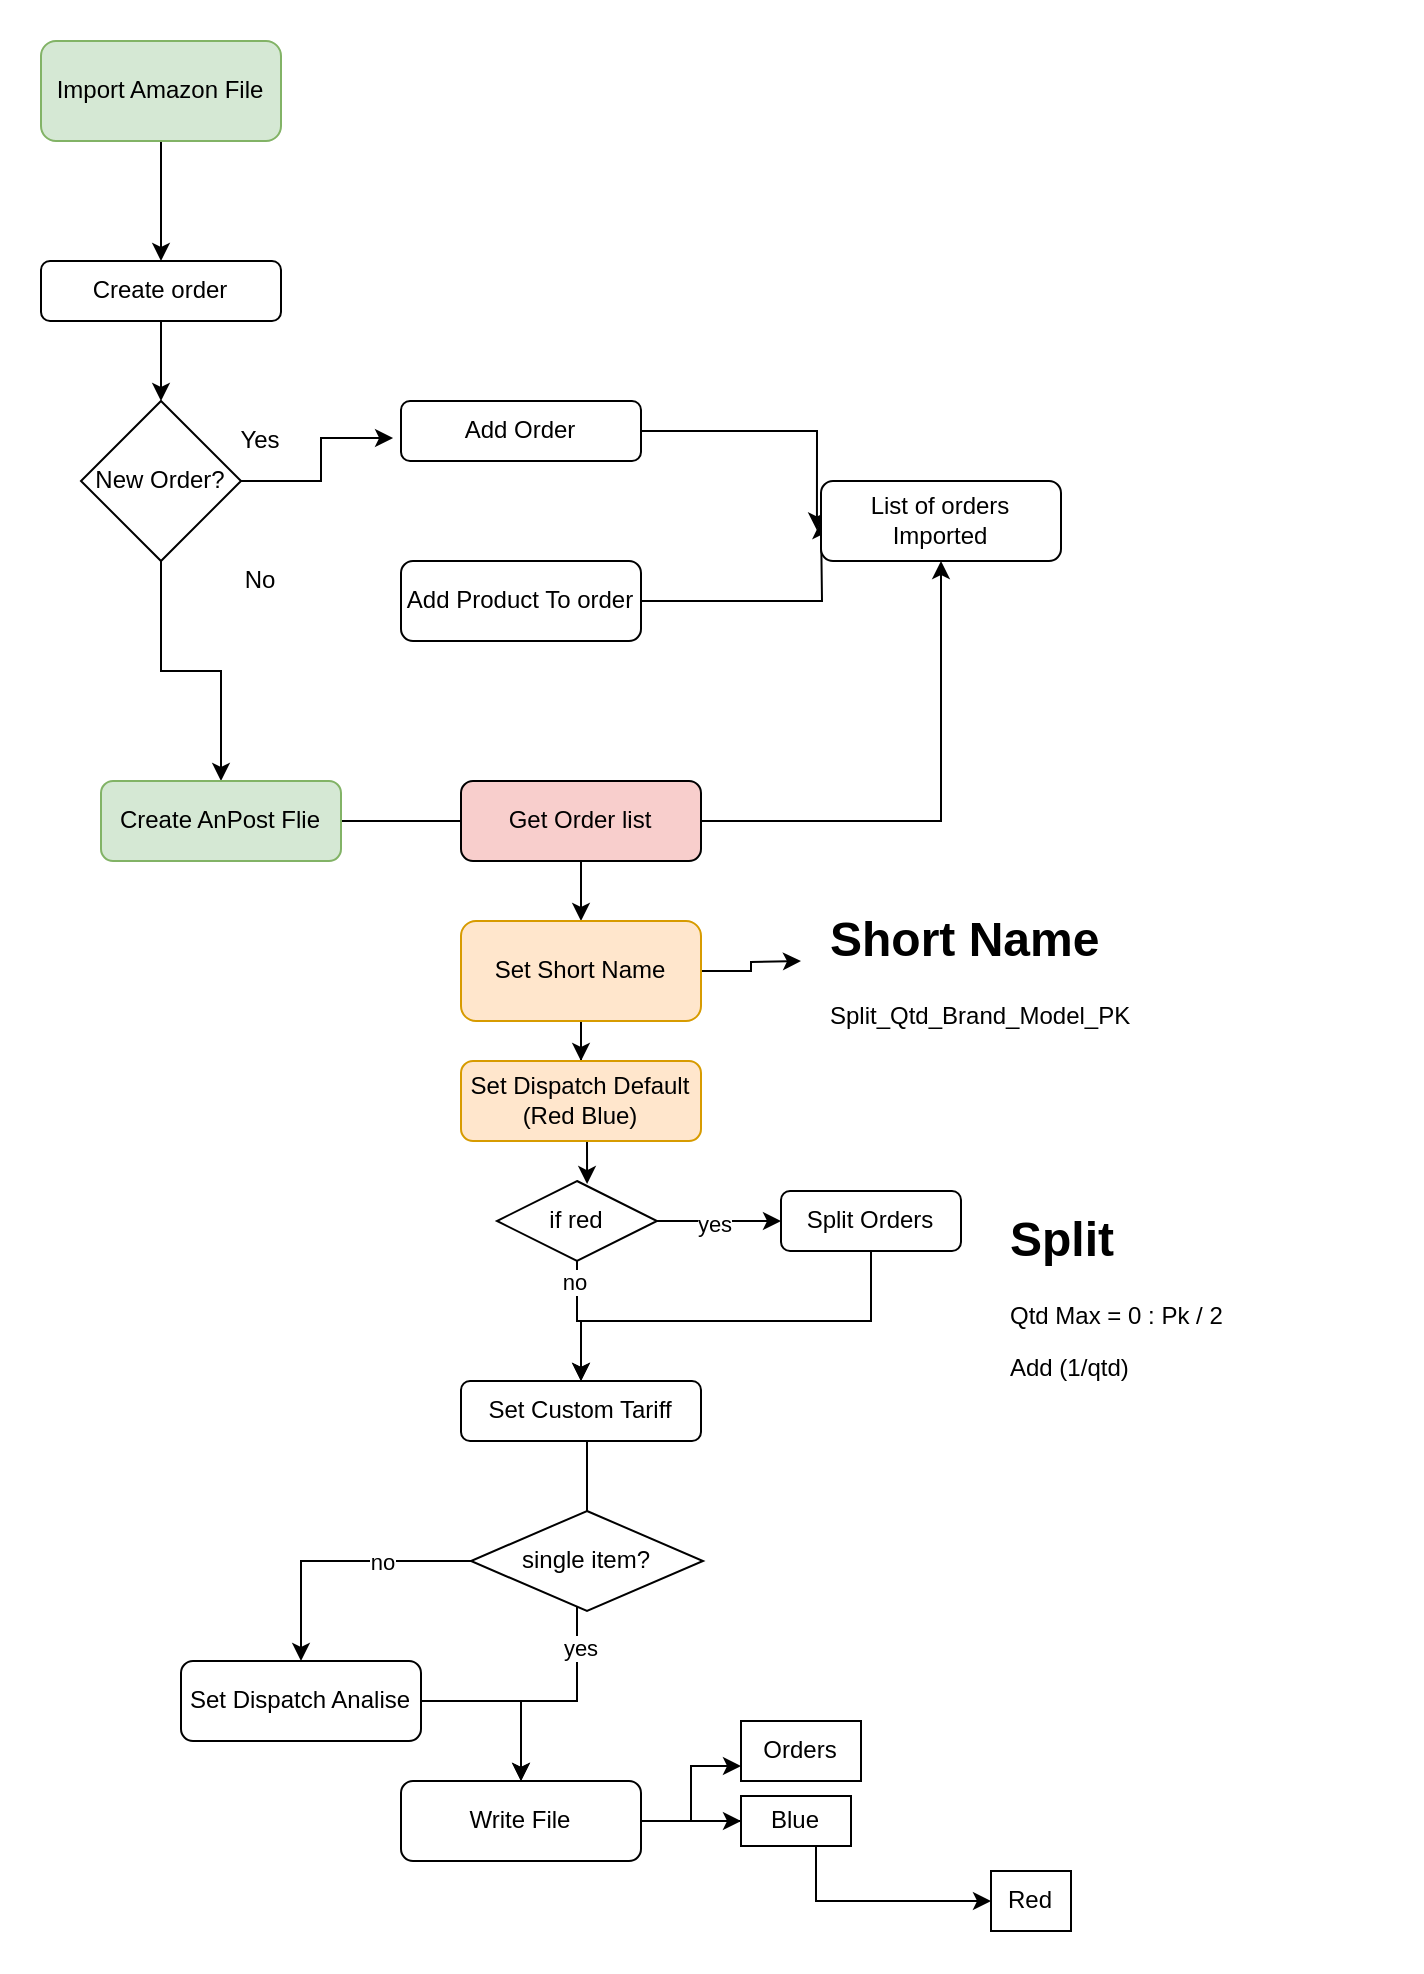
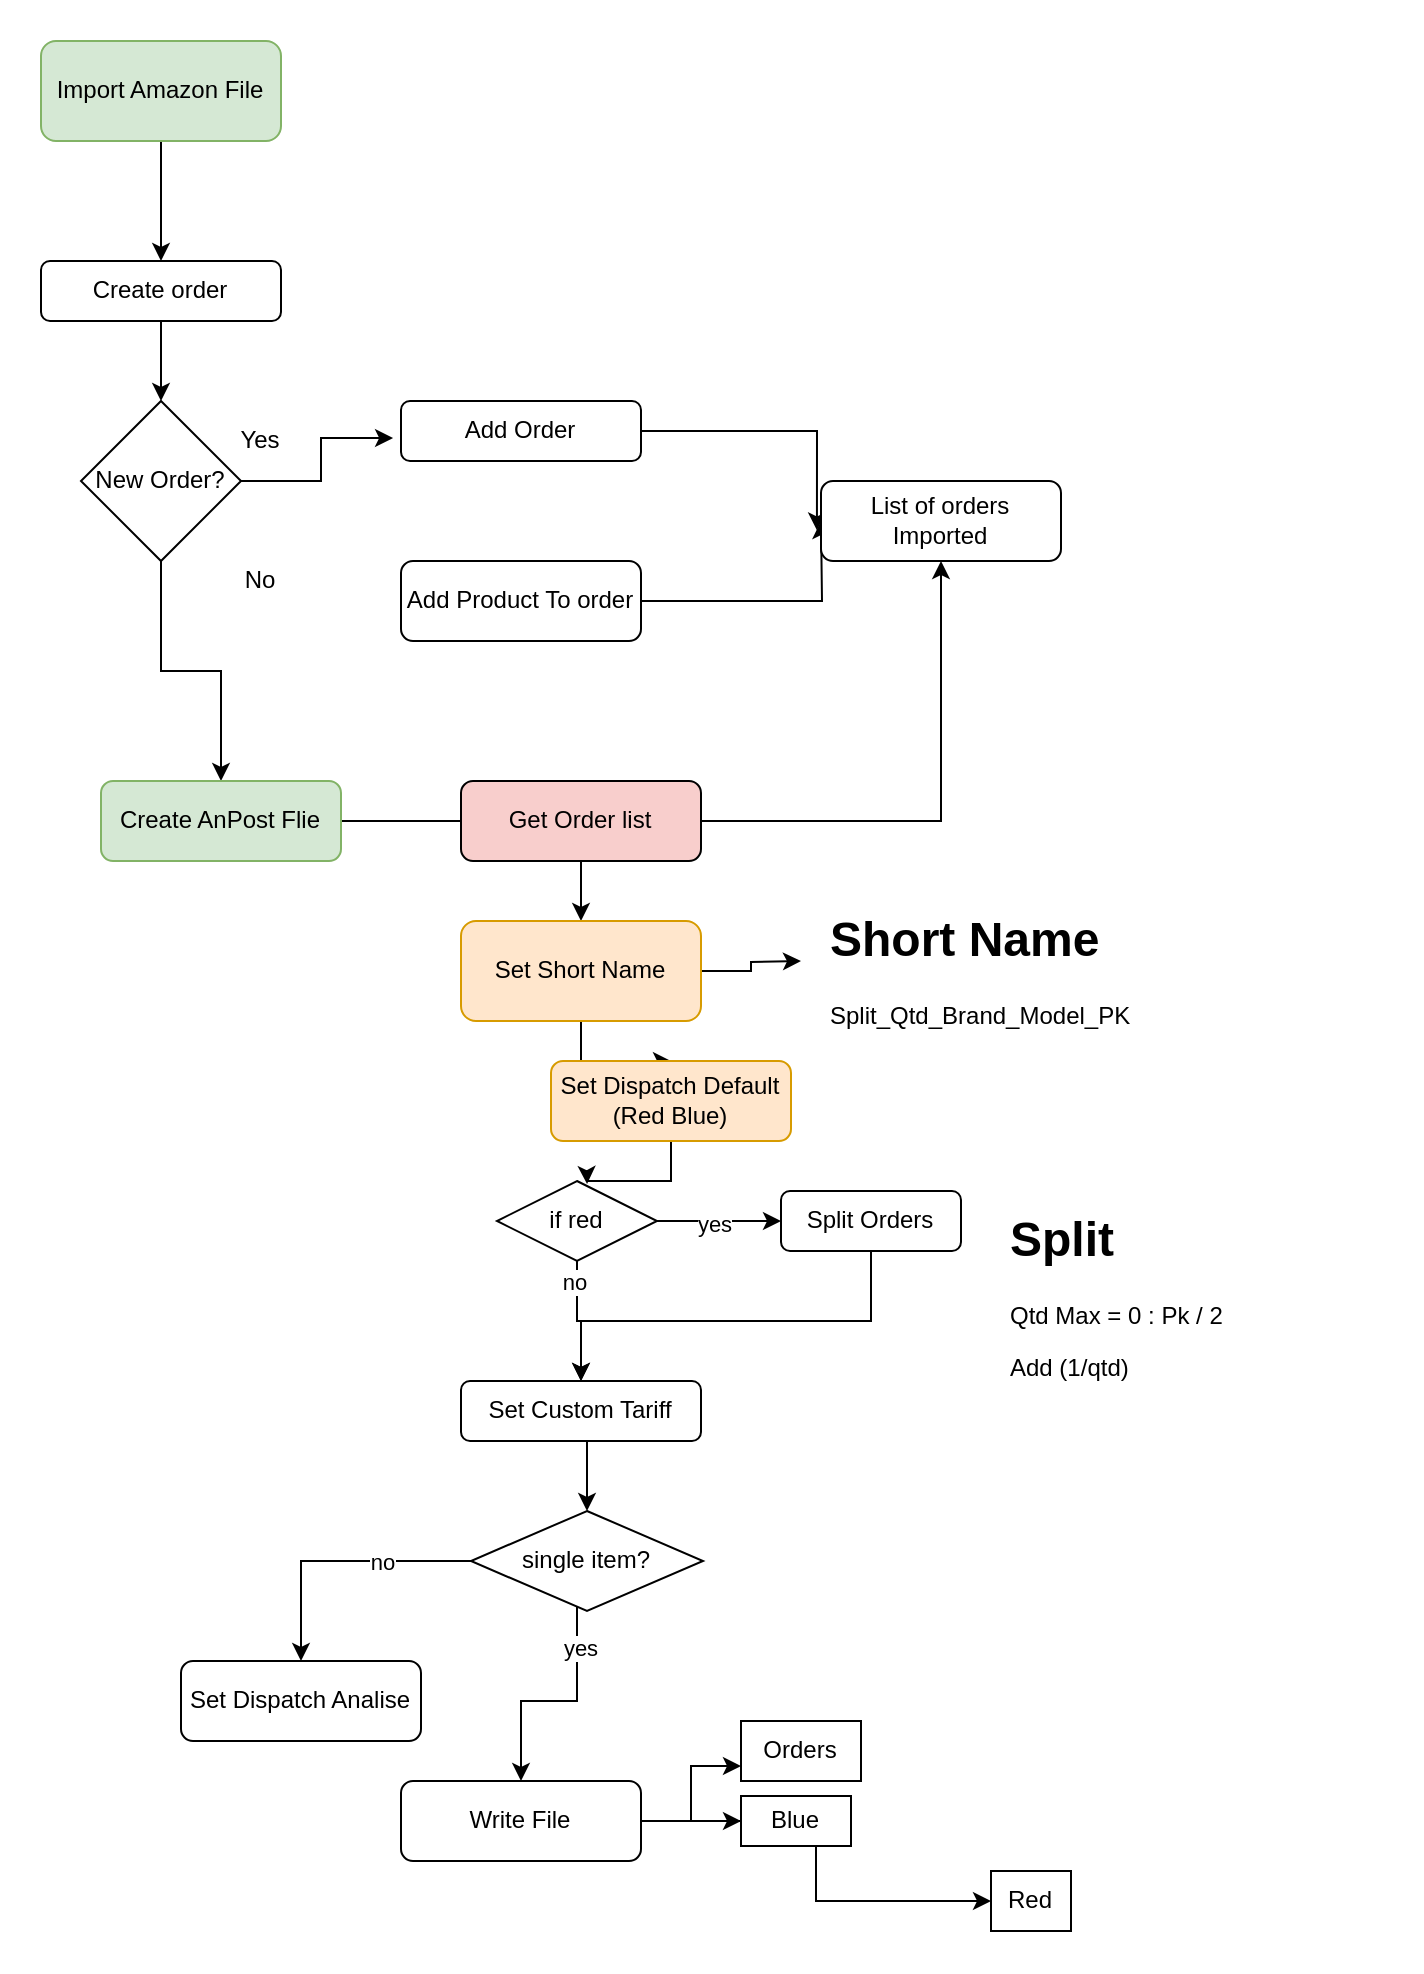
node "Set Dispatch Default (Red Blue)": moved (581, 1101) -> (671, 1101)
edge "Set Custom Tariff" -- "single item?": arrowhead none -> classic
edge "Set Dispatch Analise" -> "Write File": removed
